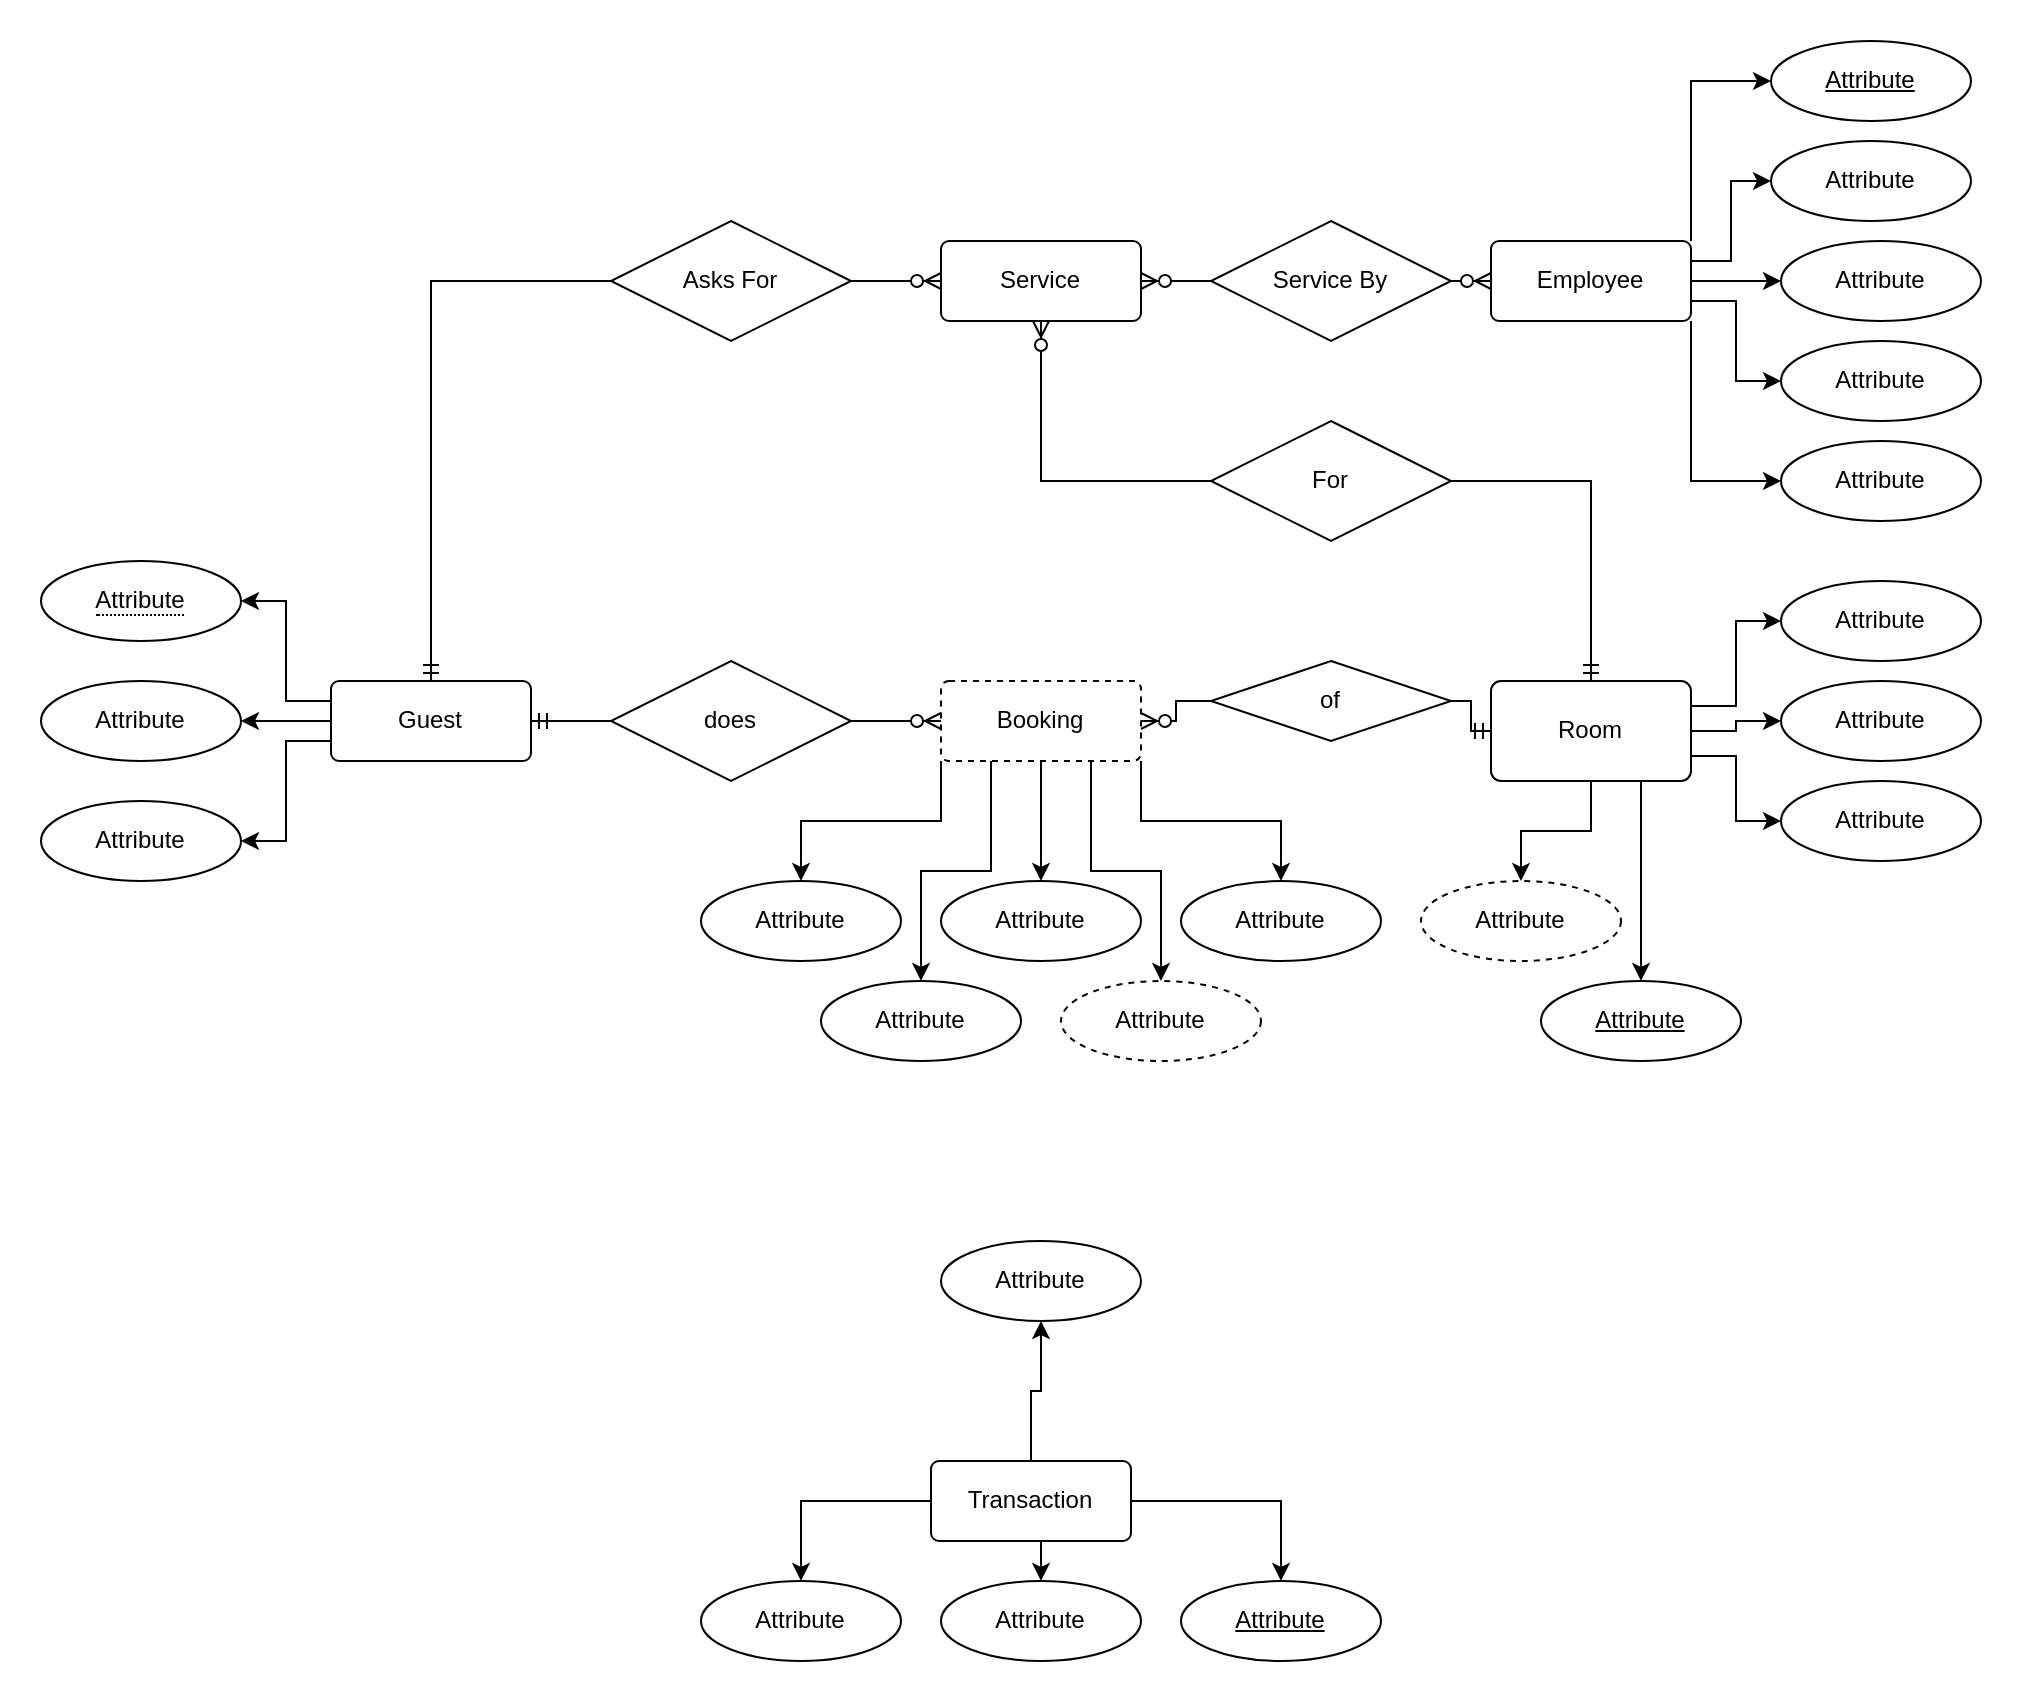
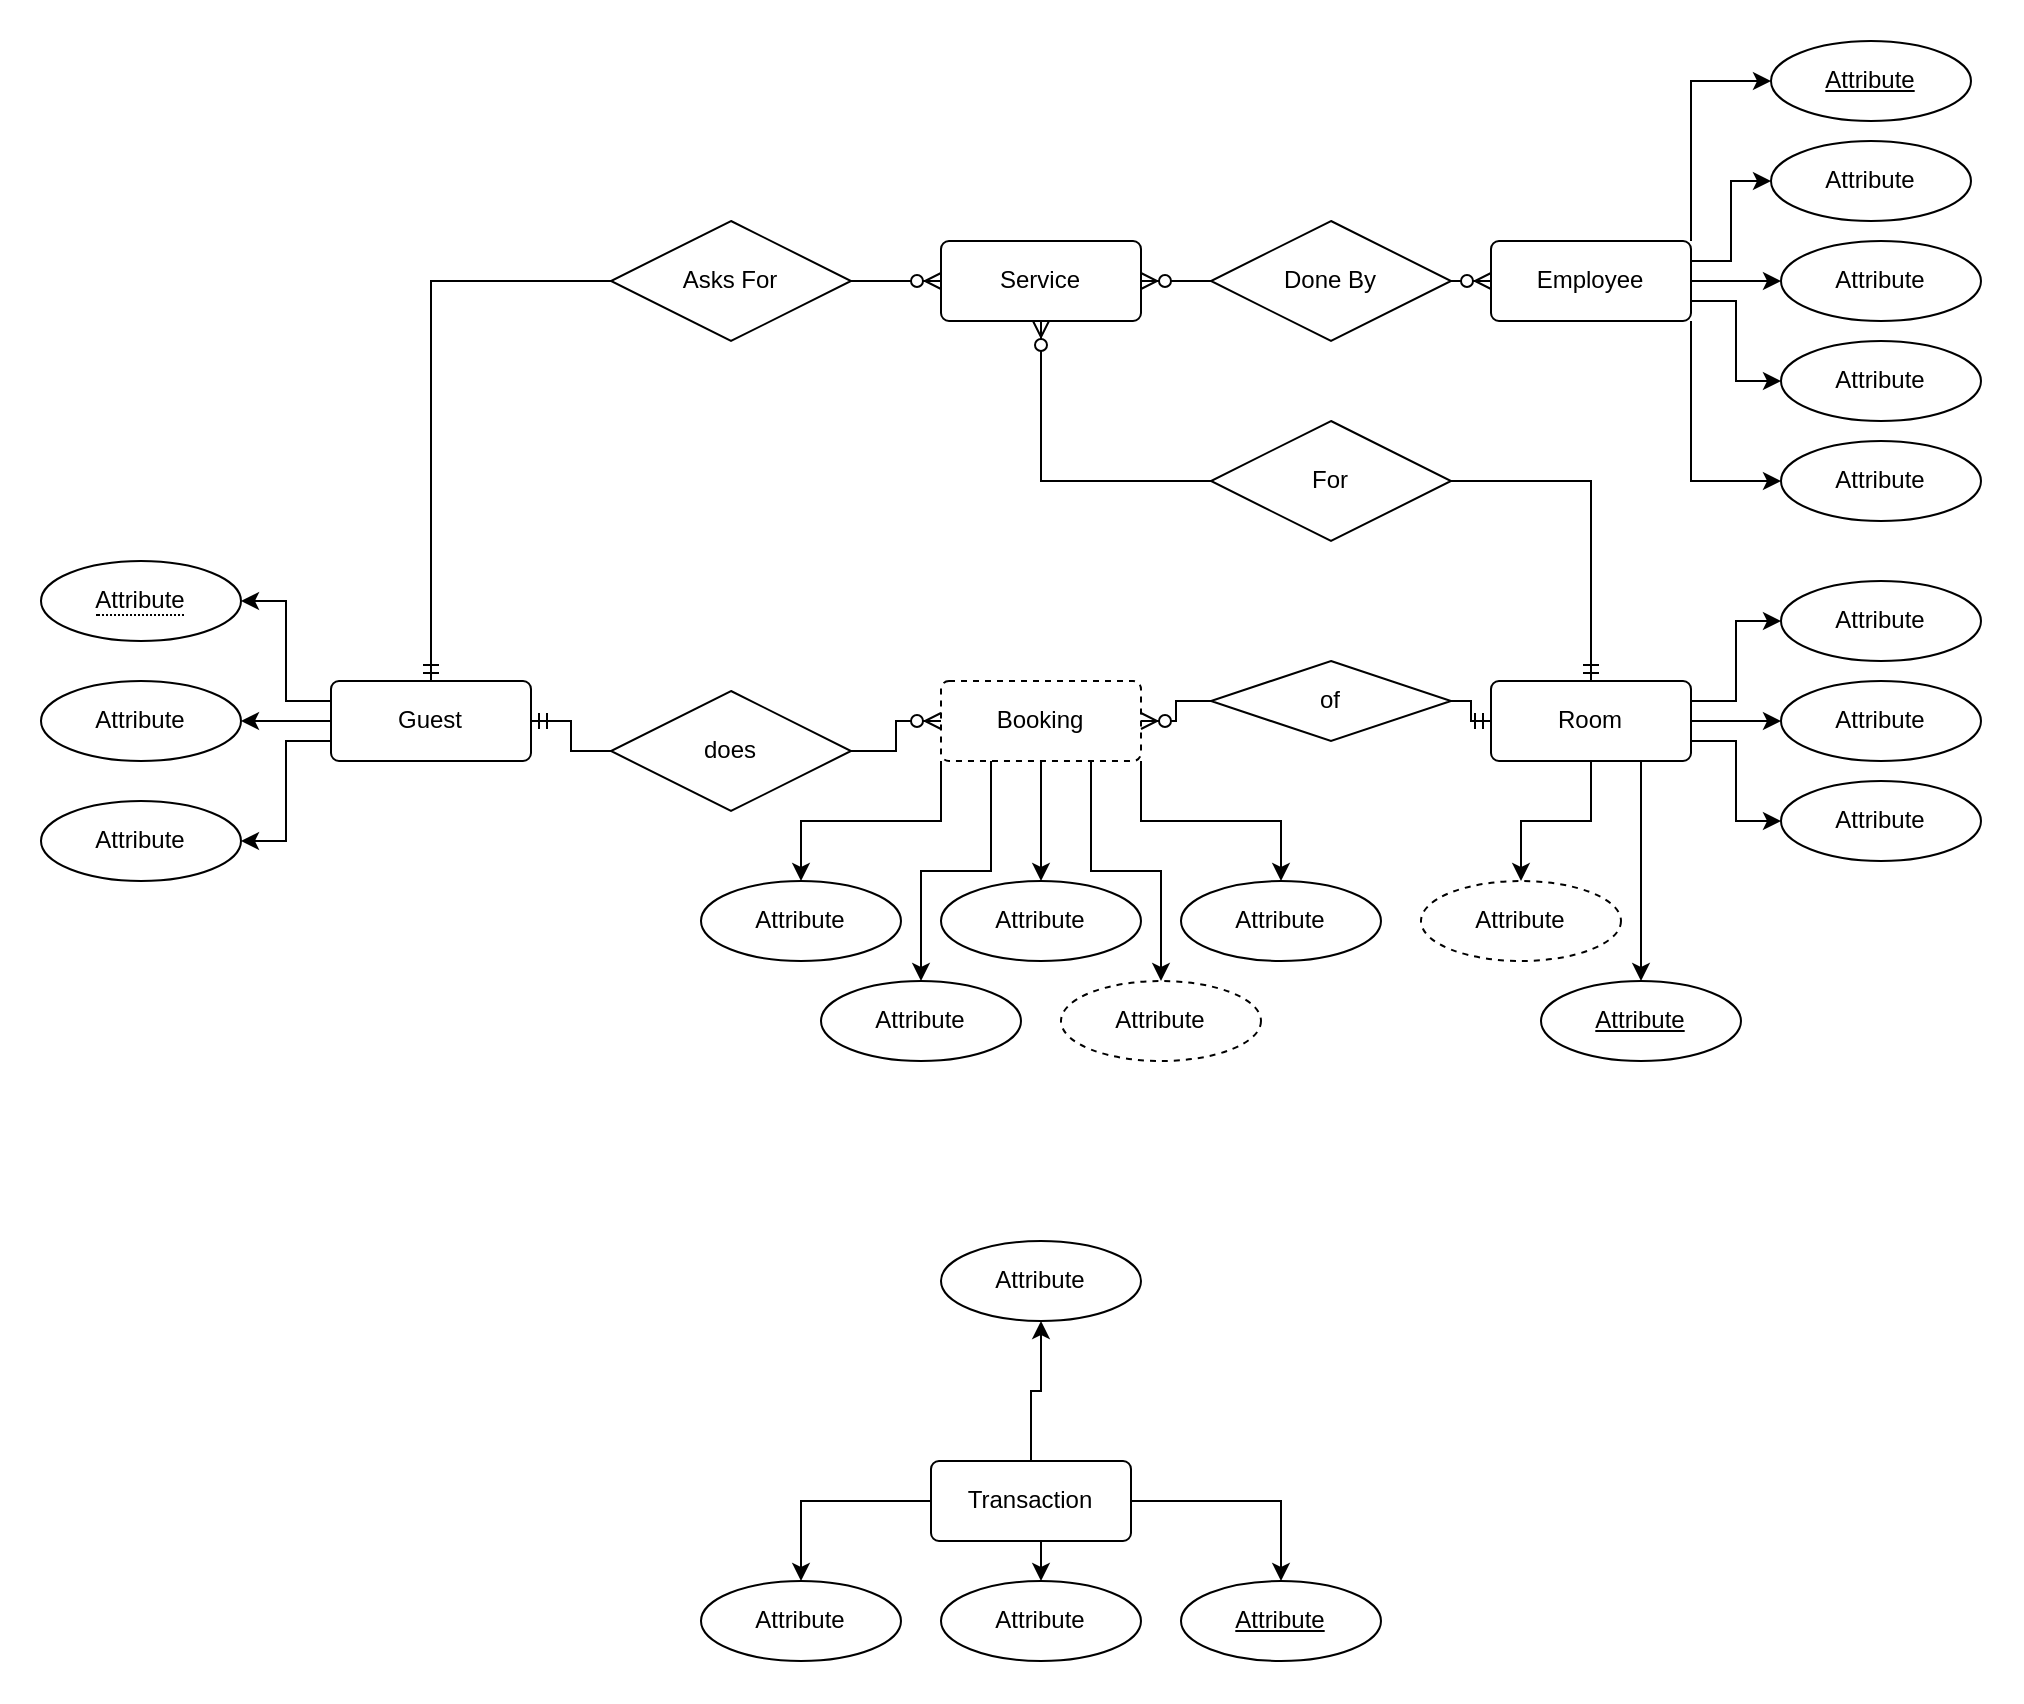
node "Service By": label "Service By" -> "Done By"
node "does": moved (731, 721) -> (731, 751)
node "Room": size 200x100 -> 200x80
